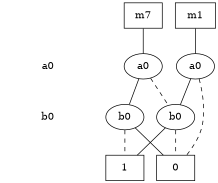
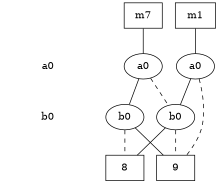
node "1": label "1" -> "8"
node "0": label "0" -> "9"
